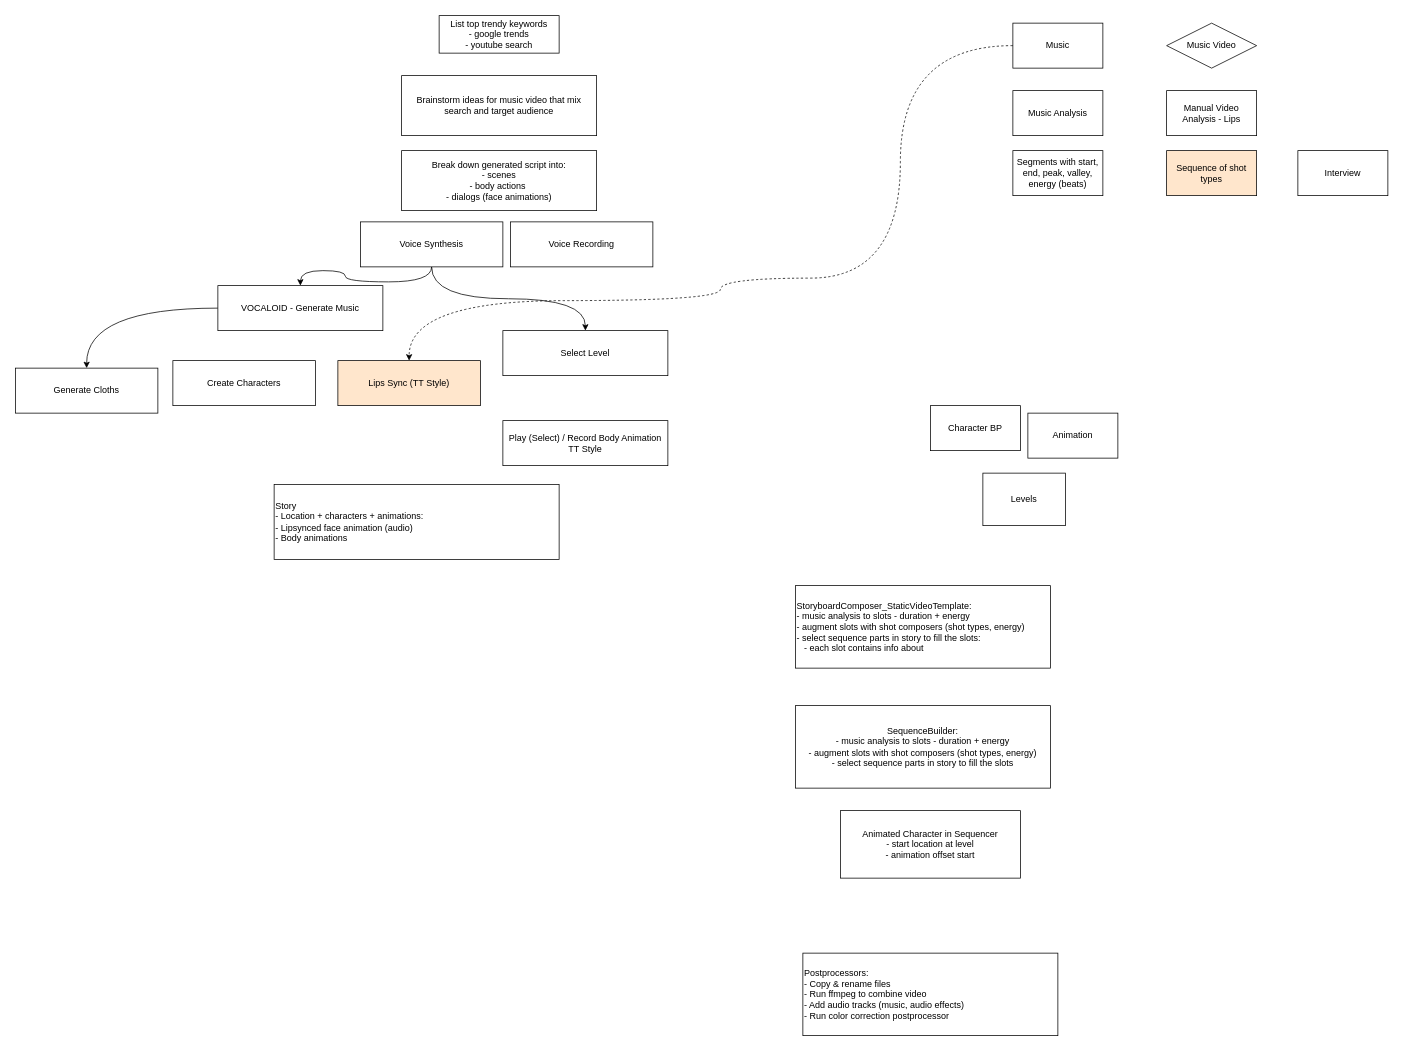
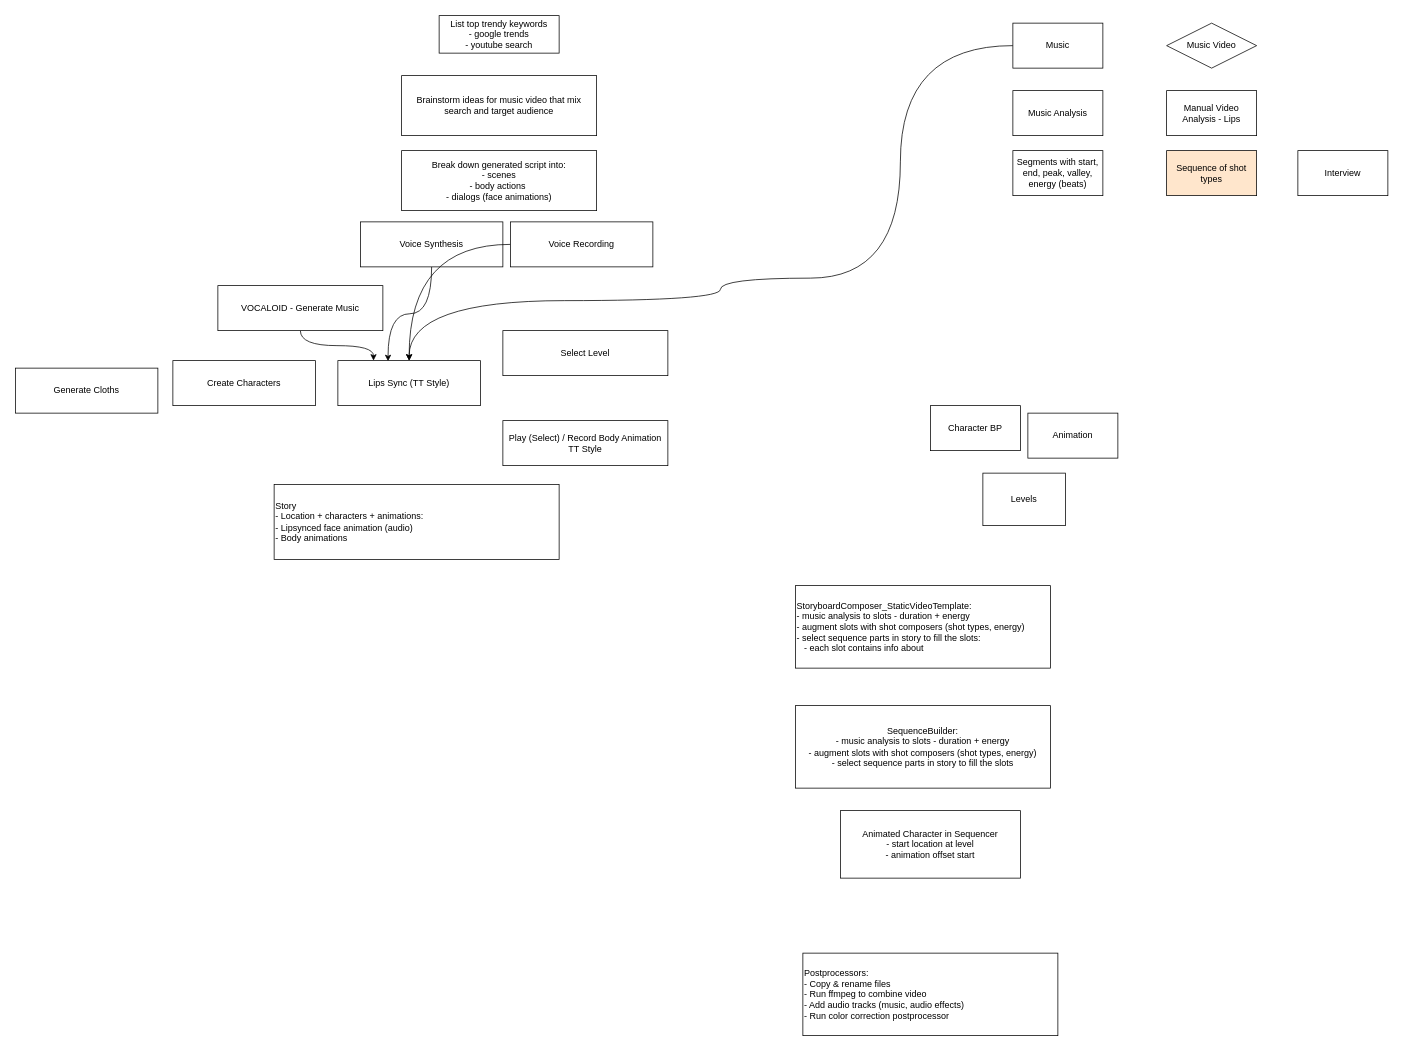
edge "Voice Recording" -> "Lips Sync (TT Style)": added
edge "Music" -> "Lips Sync (TT Style)": style dashed -> solid
edge "Voice Synthesis" -> "VOCALOID - Generate Music": removed
edge "Voice Synthesis" -> "Select Level": now "Voice Synthesis" -> "Lips Sync (TT Style)"
edge "VOCALOID - Generate Music" -> "Generate Cloths": now "VOCALOID - Generate Music" -> "Lips Sync (TT Style)"
node "Lips Sync (TT Style)": fillcolor #ffe6cc -> #ffffff
